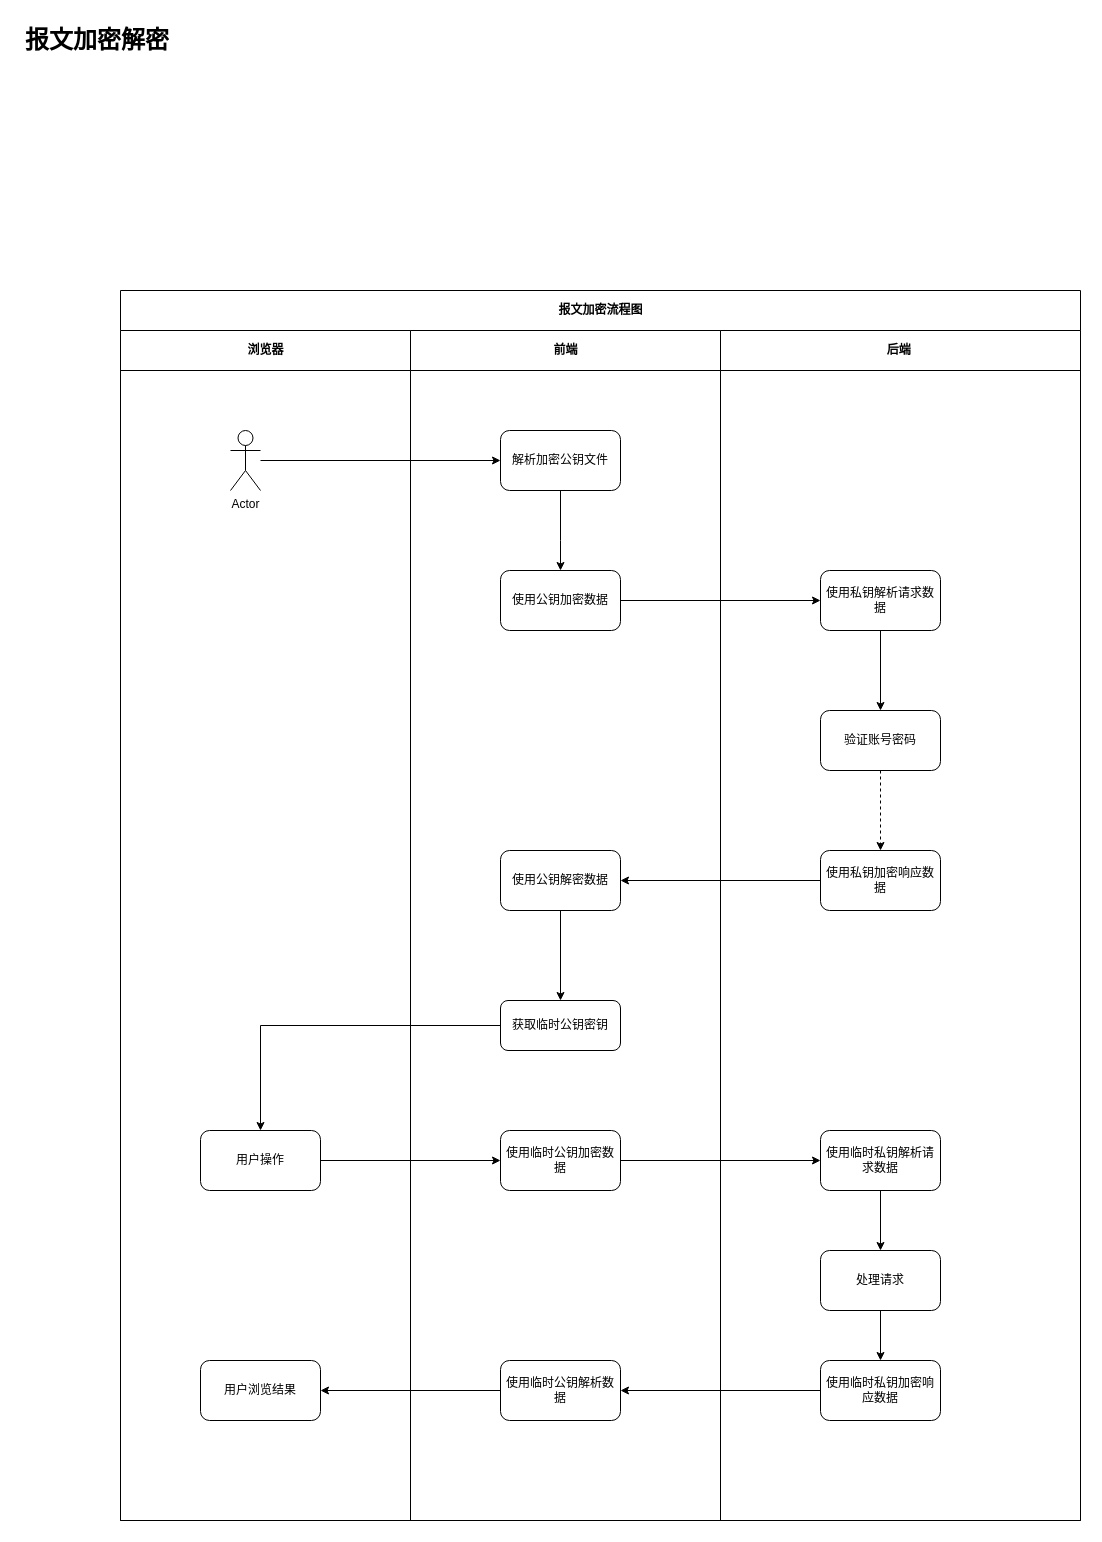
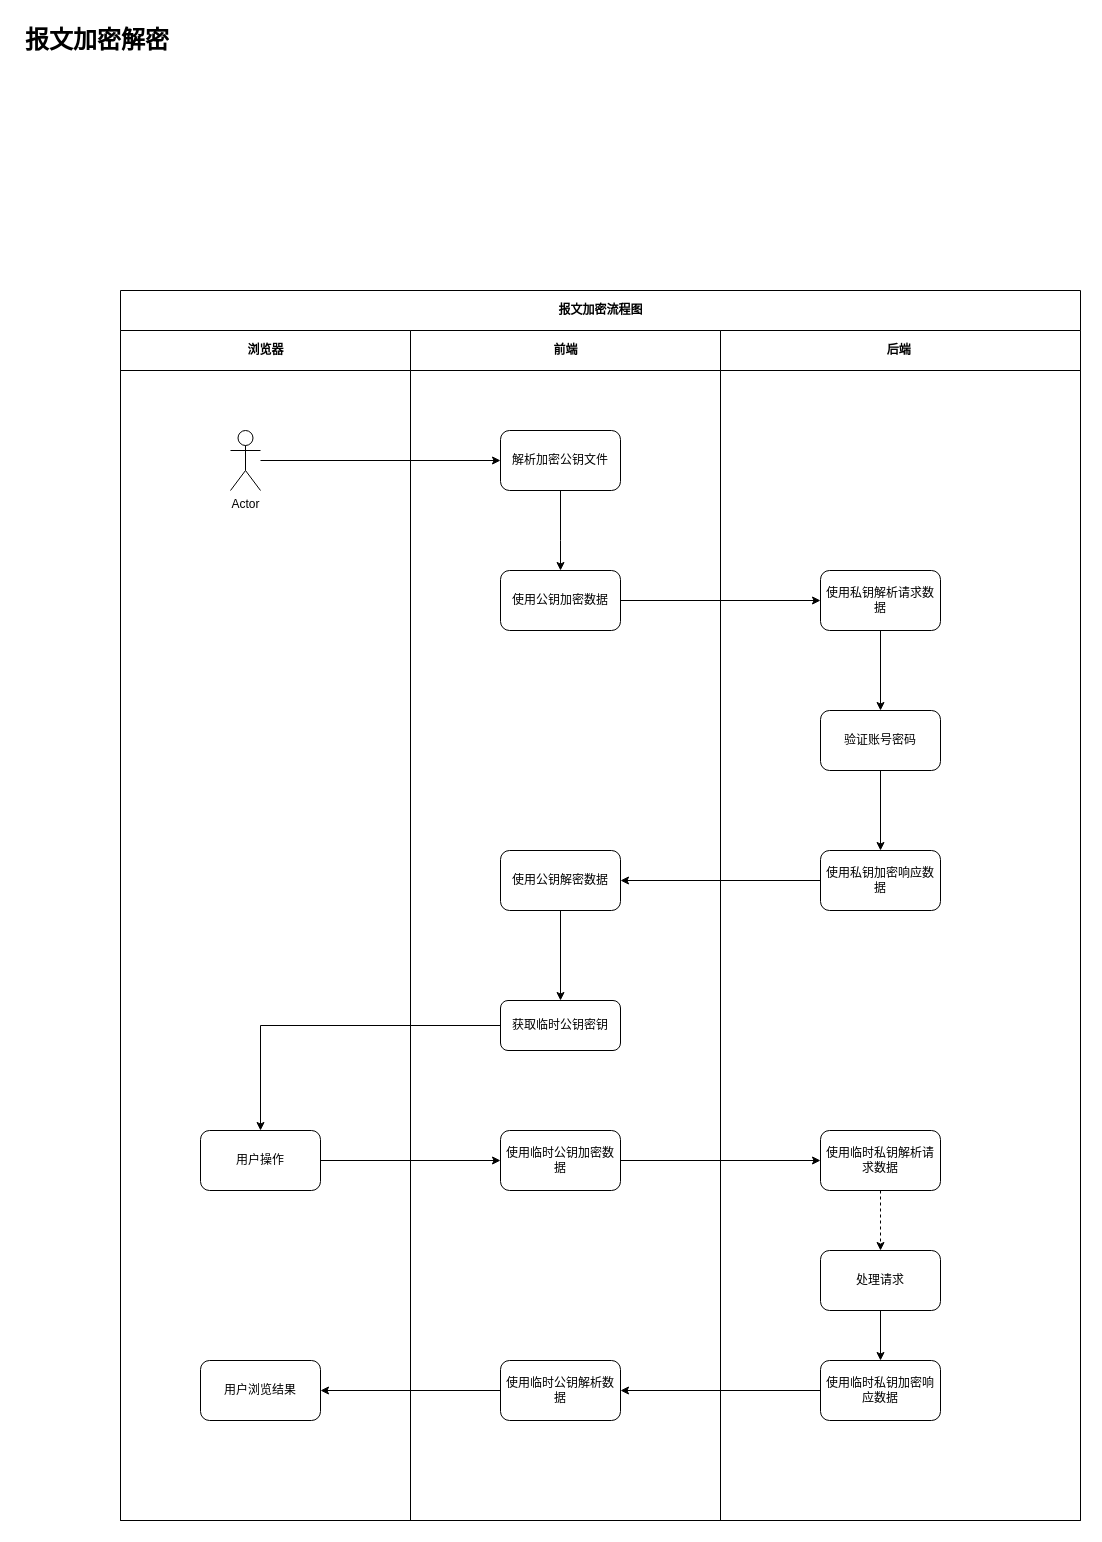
edge "验证账号密码" -> "使用私钥加密响应数据": style dashed -> solid
edge "使用临时私钥解析请求数据" -> "处理请求": style solid -> dashed
